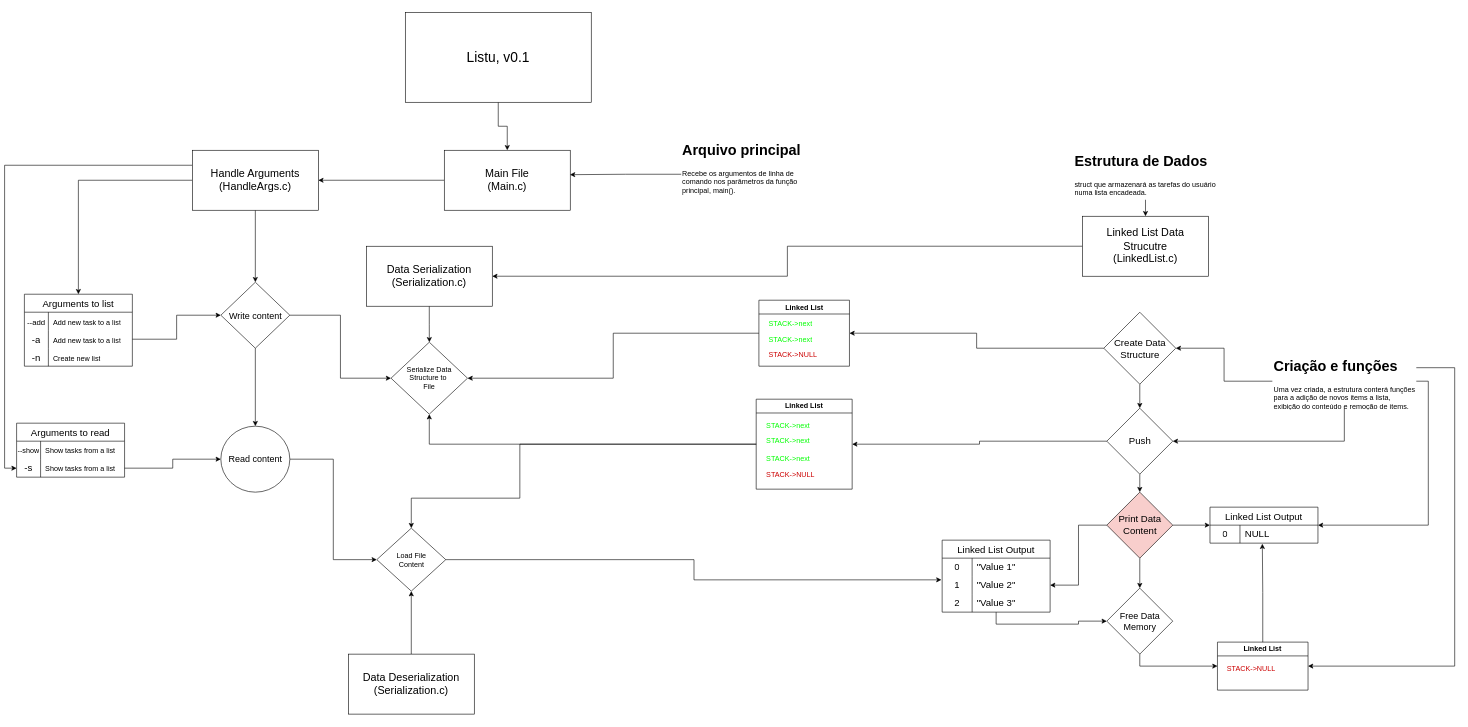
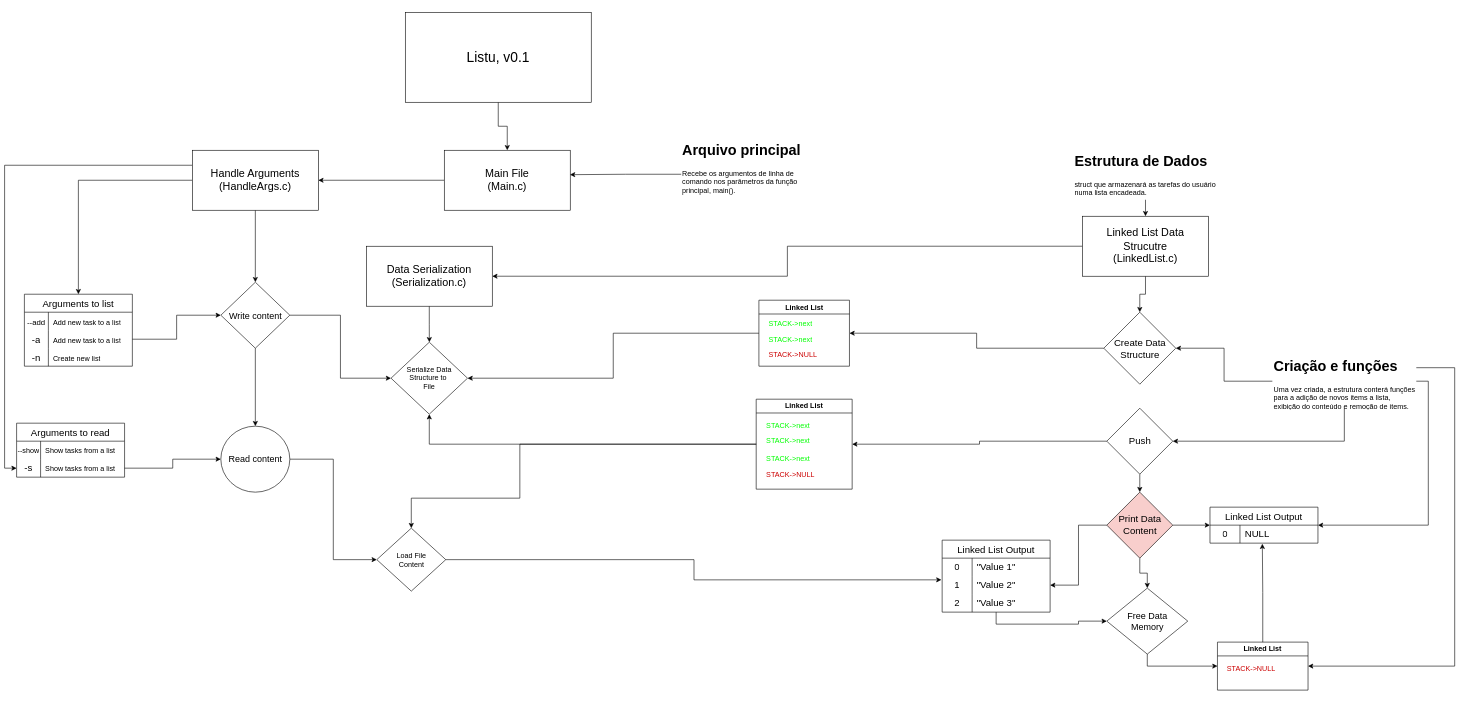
edge "Linked List Data Strucutre (LinkedList.c)" -> "Create Data Structure": added
edge "Create Data Structure" -> "Push": removed
node "Free Data Memory": size 66x66 -> 81x66
edge "Data Deserialization (Serialization.c)" -> "Load File Content": removed
node "Data Deserialization (Serialization.c)": removed
